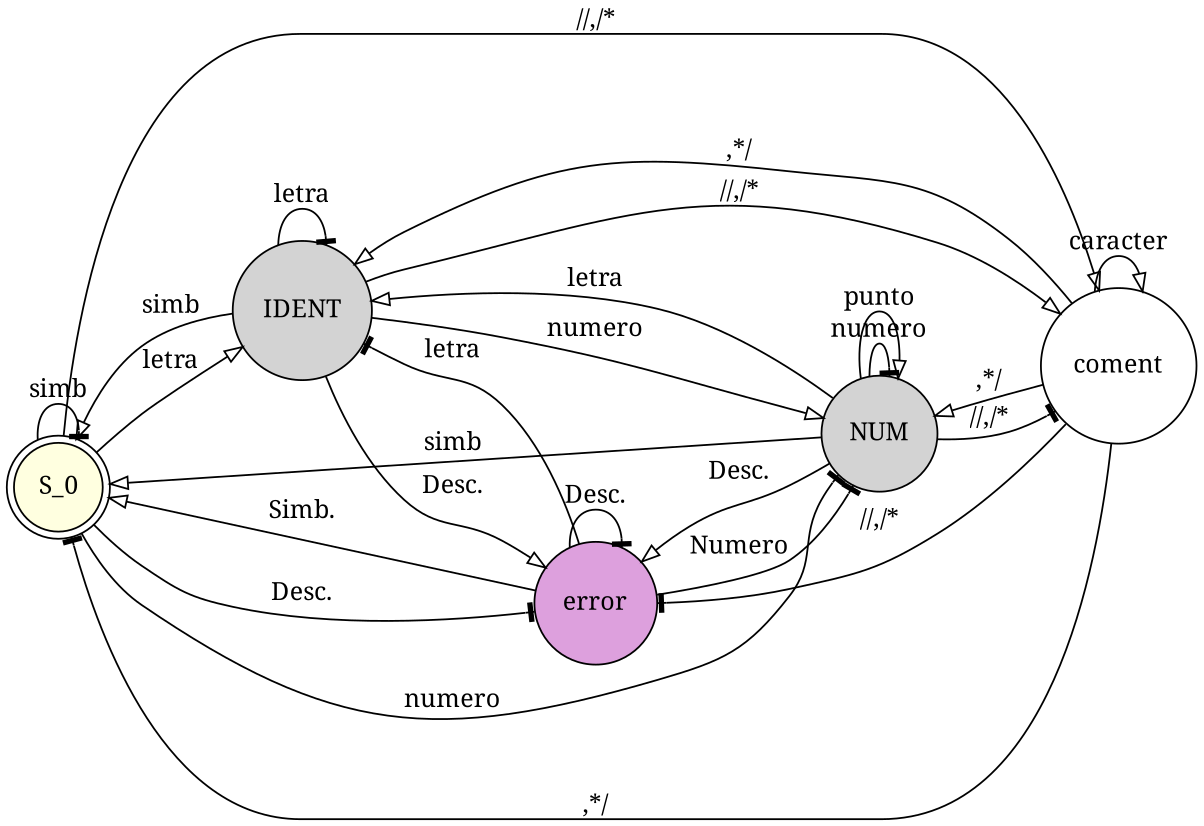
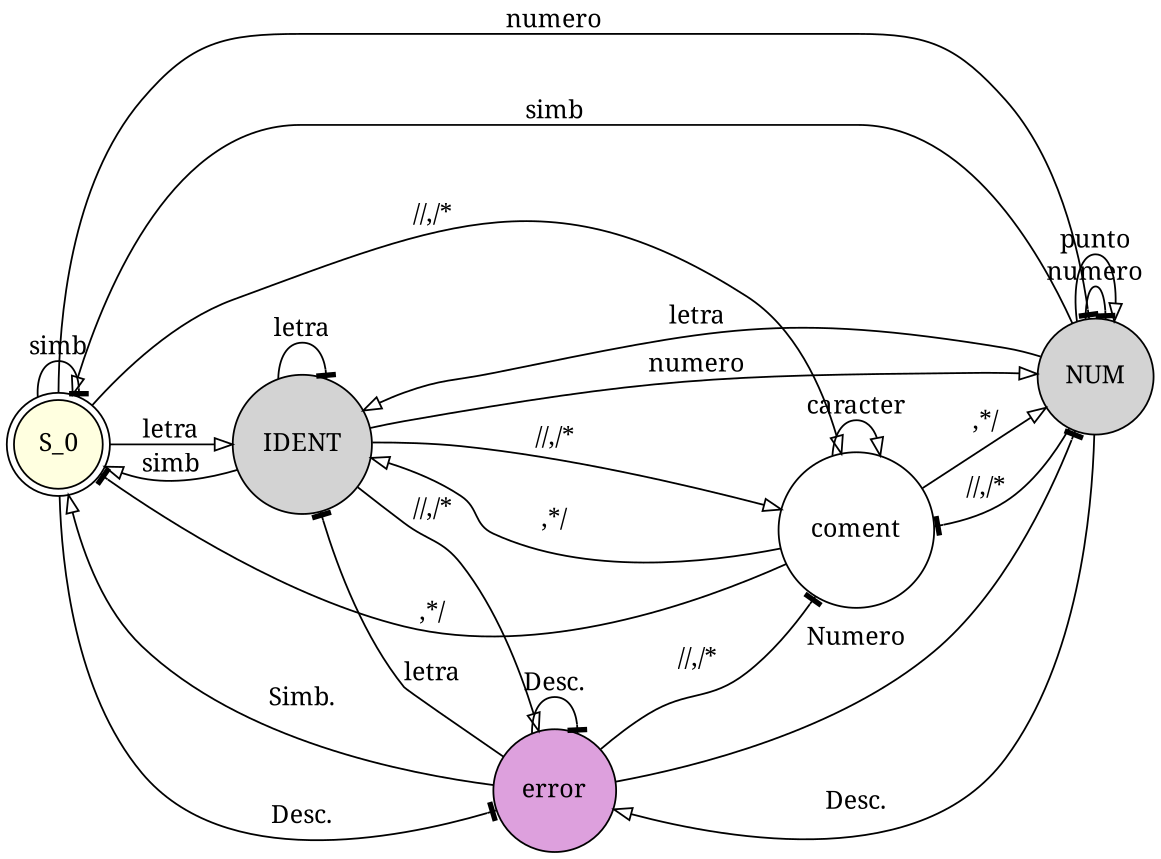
edge "IDENT" -> "error": label "Desc." -> "//,/*"
edge "coment" -> "error": reversed
